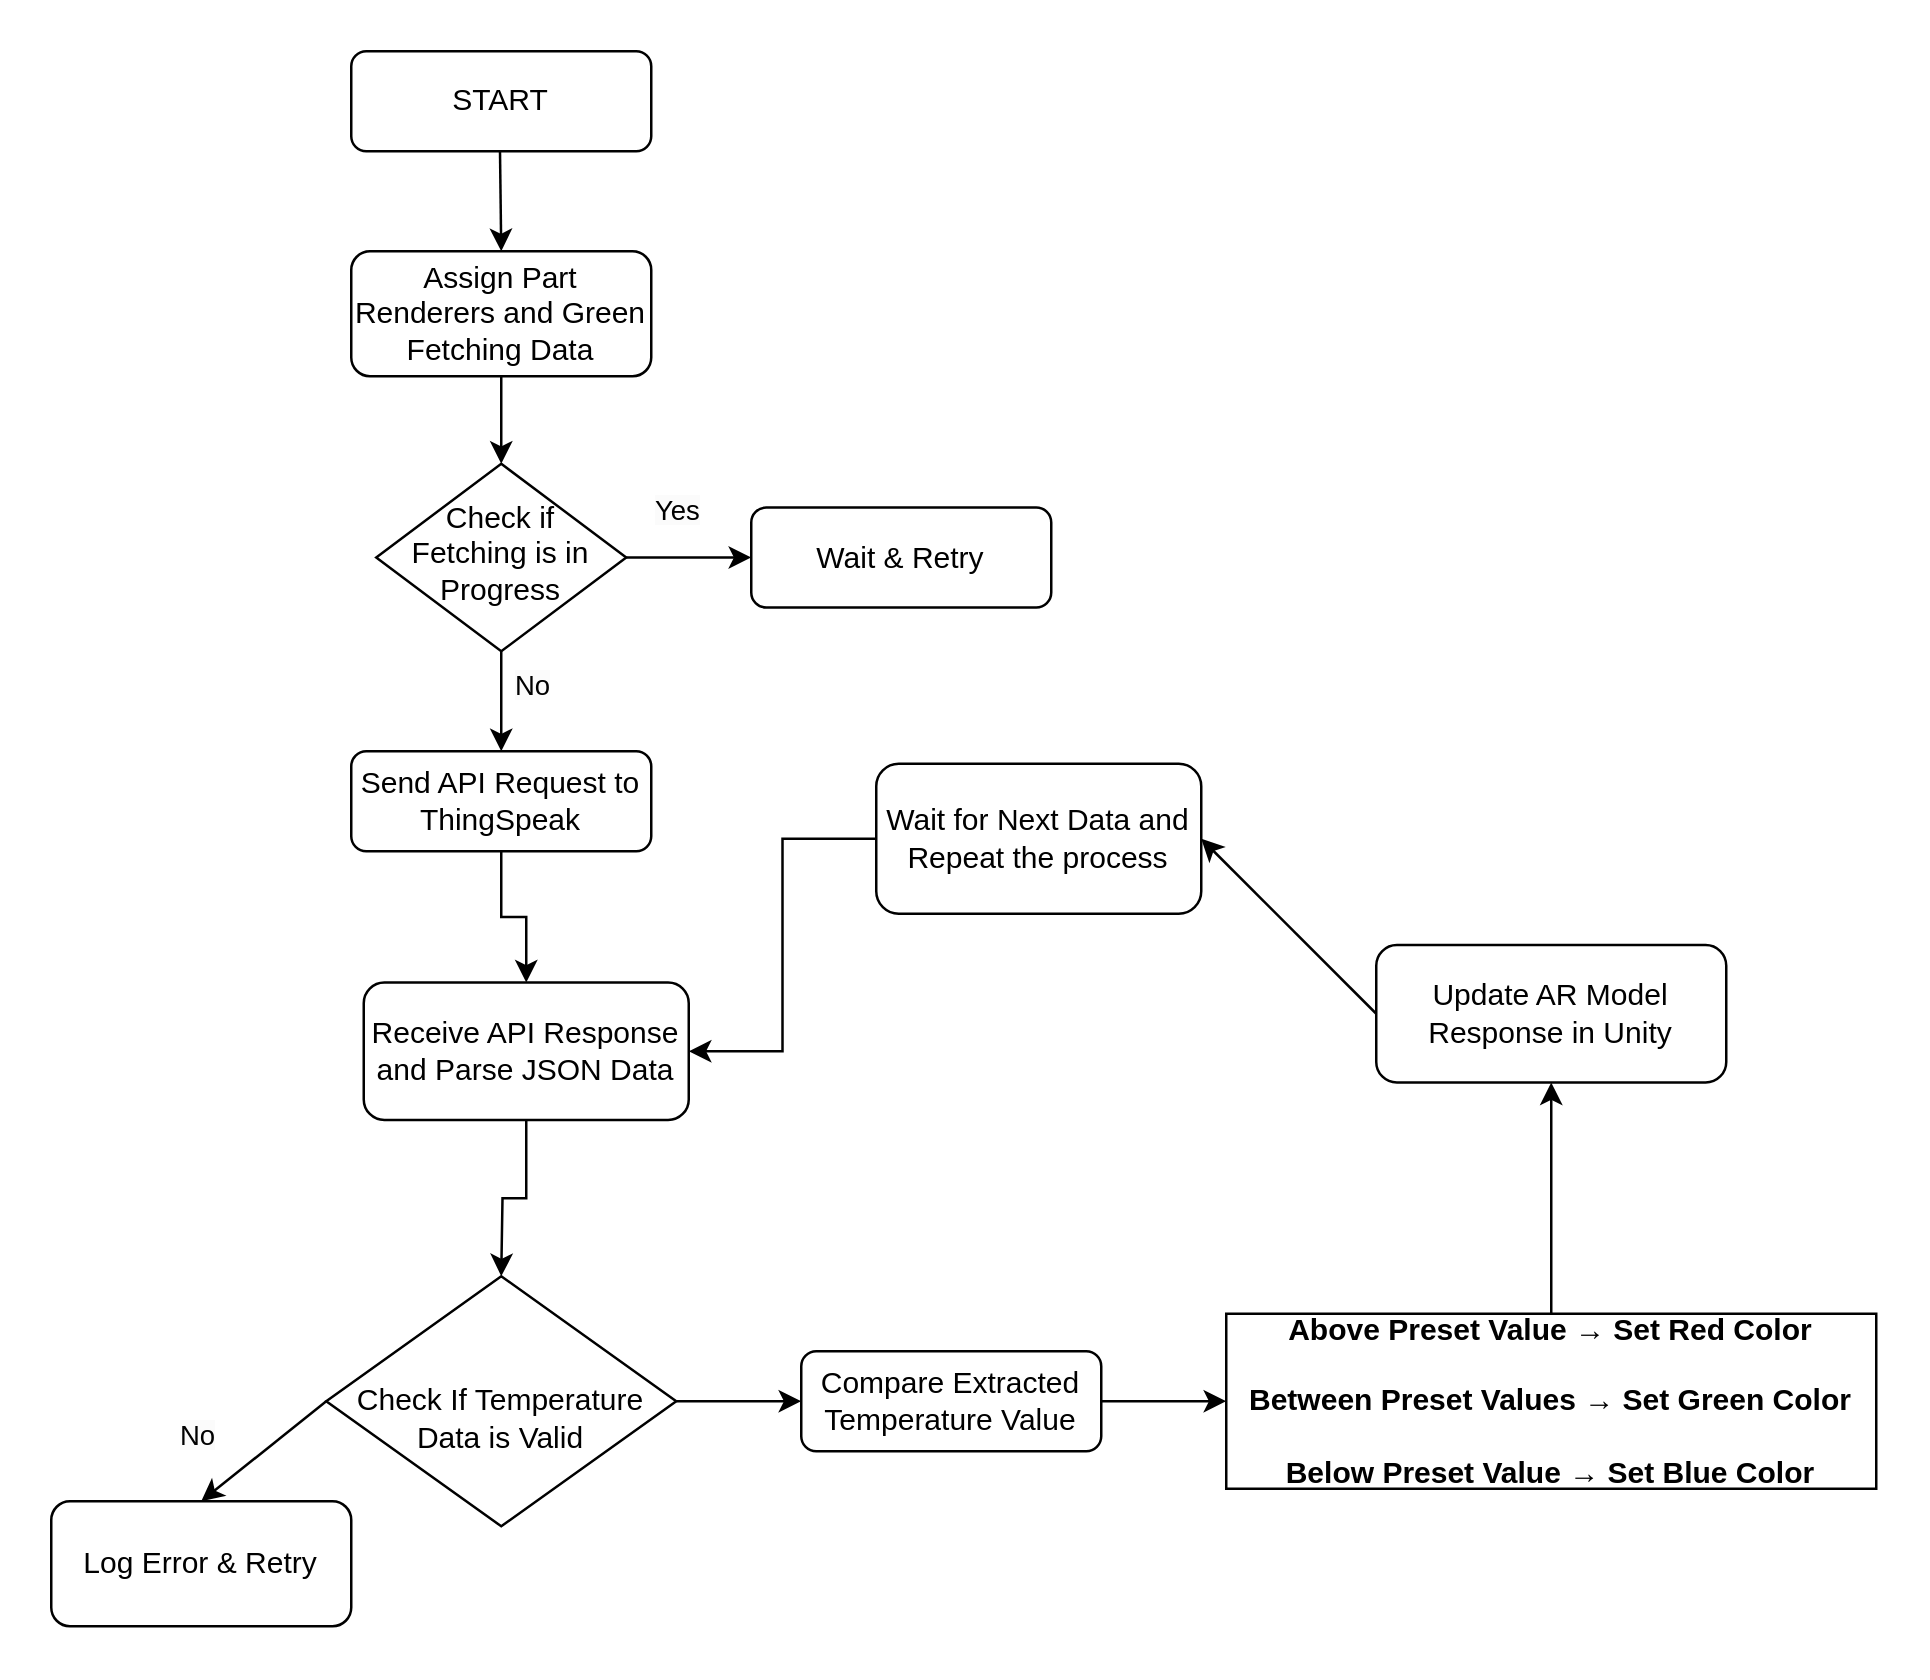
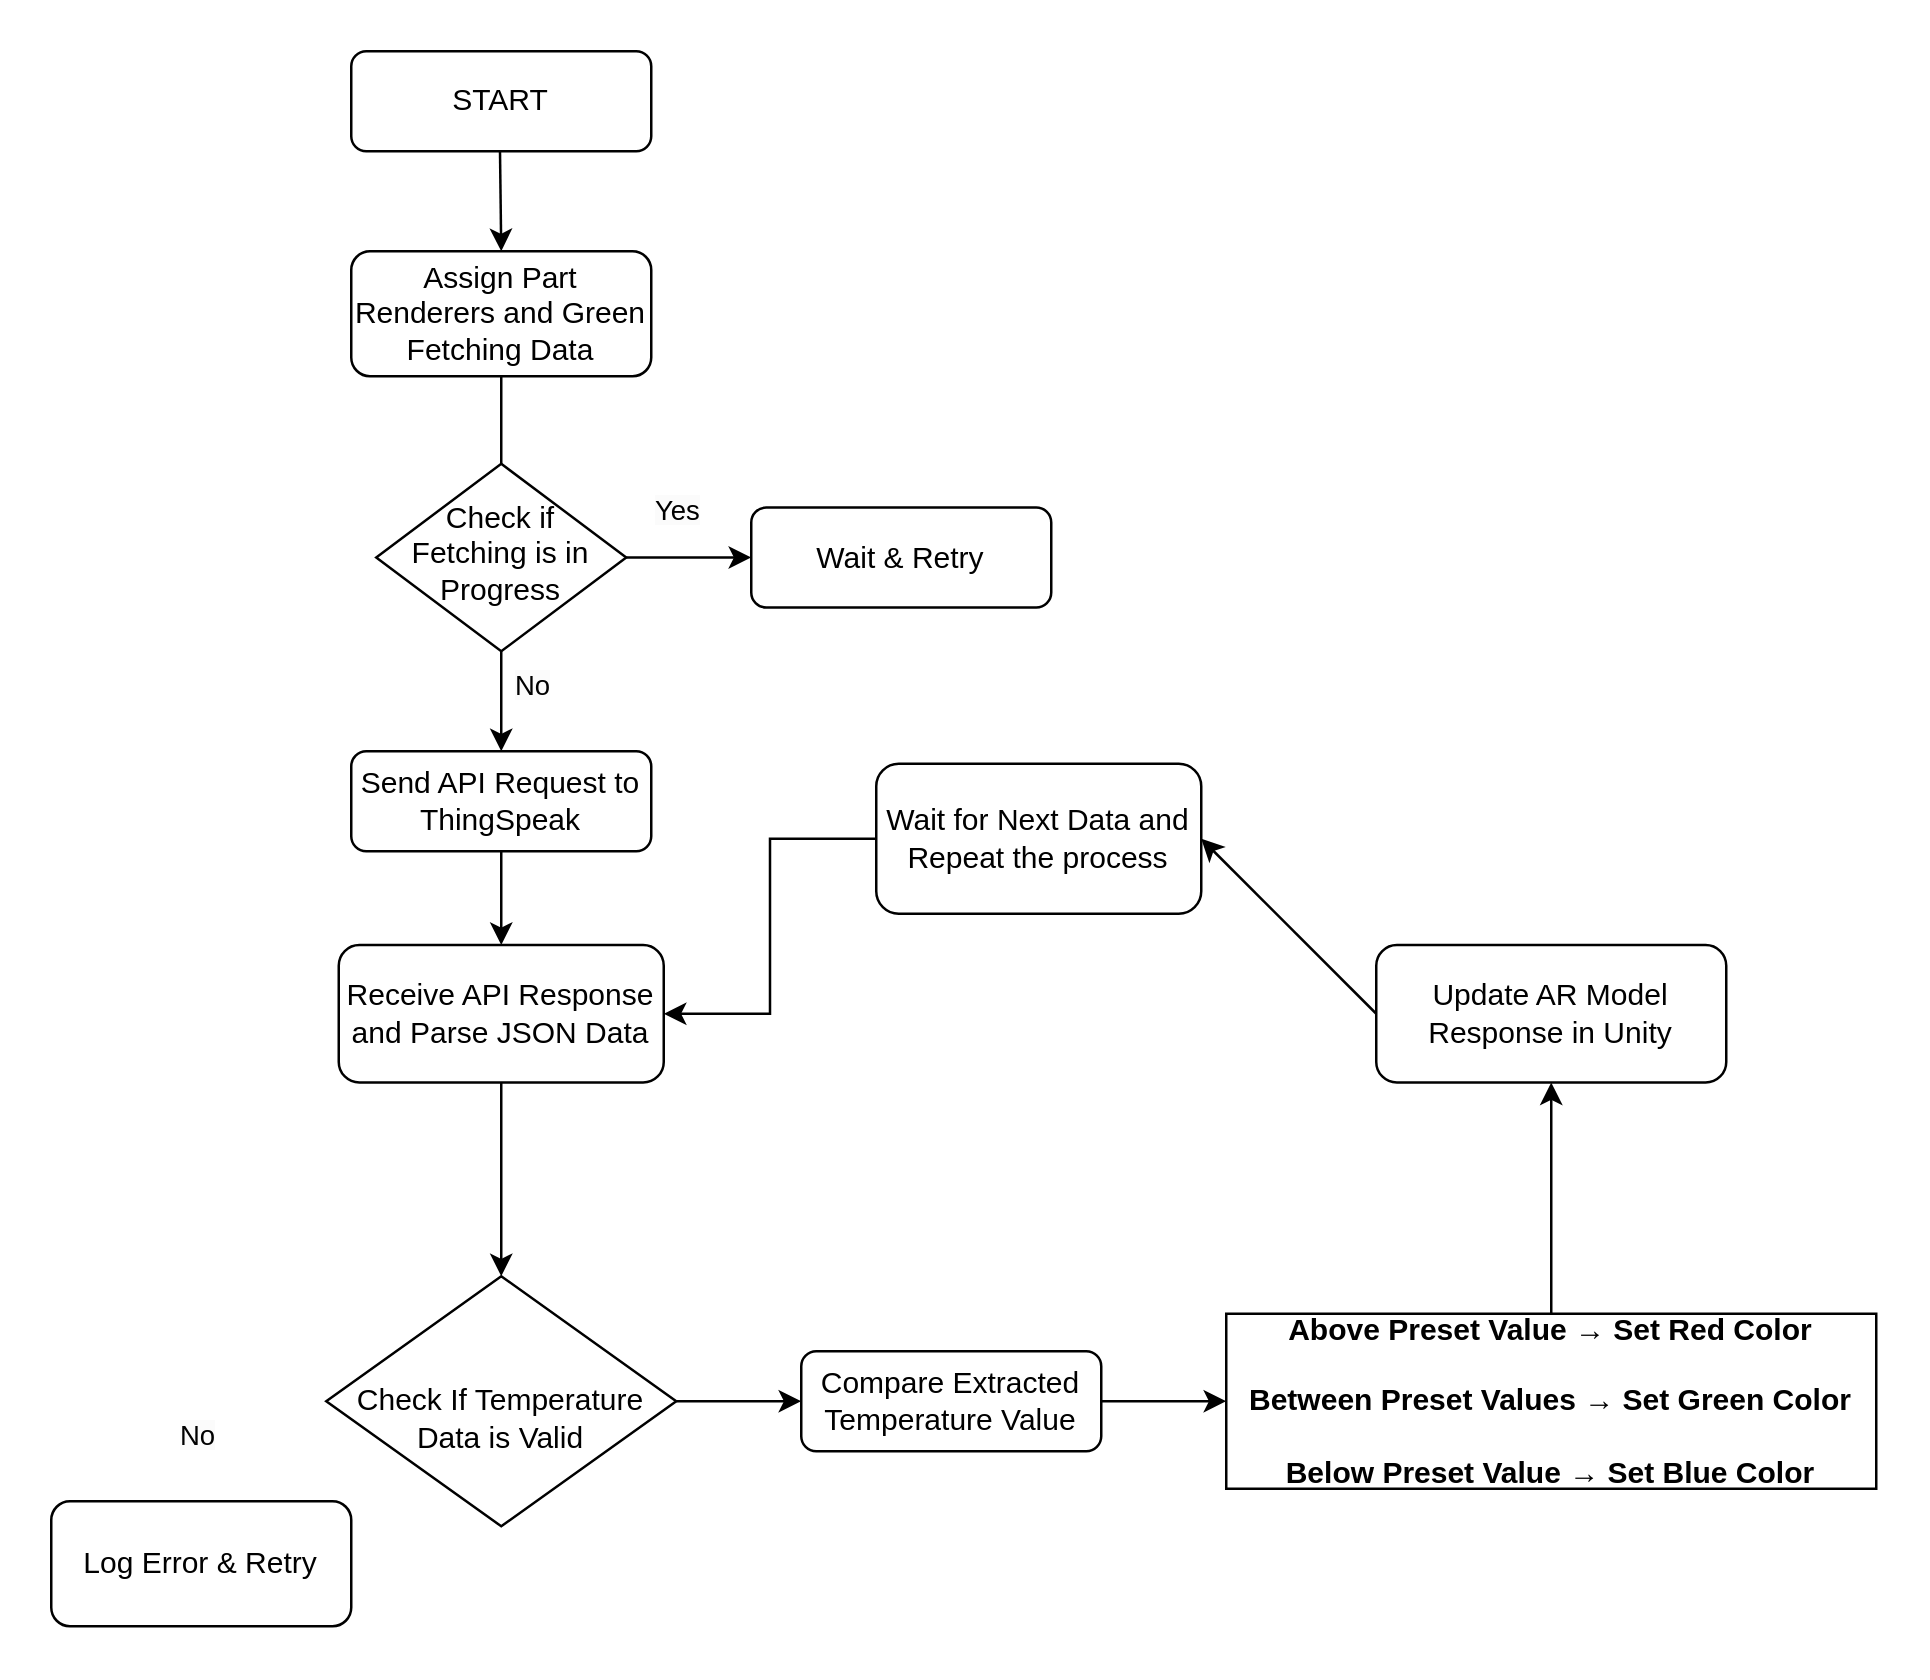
edge "Assign Part Renderers and Green Fetching Data" -> "Check if Fetching is in Progress": arrowhead classic -> none
node "Receive API Response and Parse JSON Data": moved (526, 1051) -> (501, 1014)
edge "Check If Temperature Data is Valid" -> "Log Error & Retry": removed
